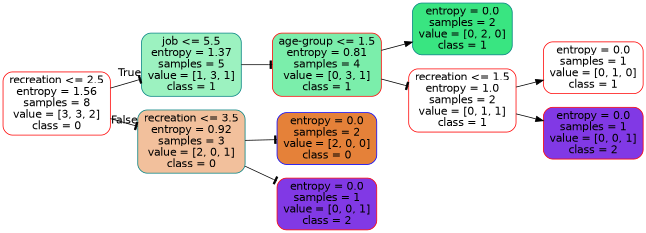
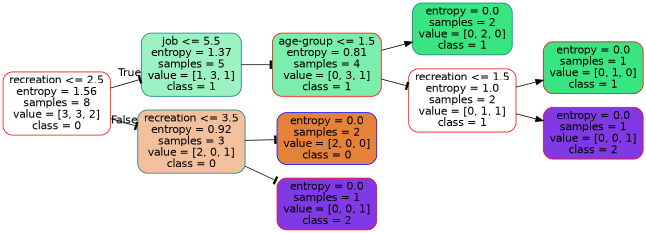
node "entropy = 0.0 samples = 1 value = [0, 1, 0] class = 1": fillcolor #ffffff -> #39e581
